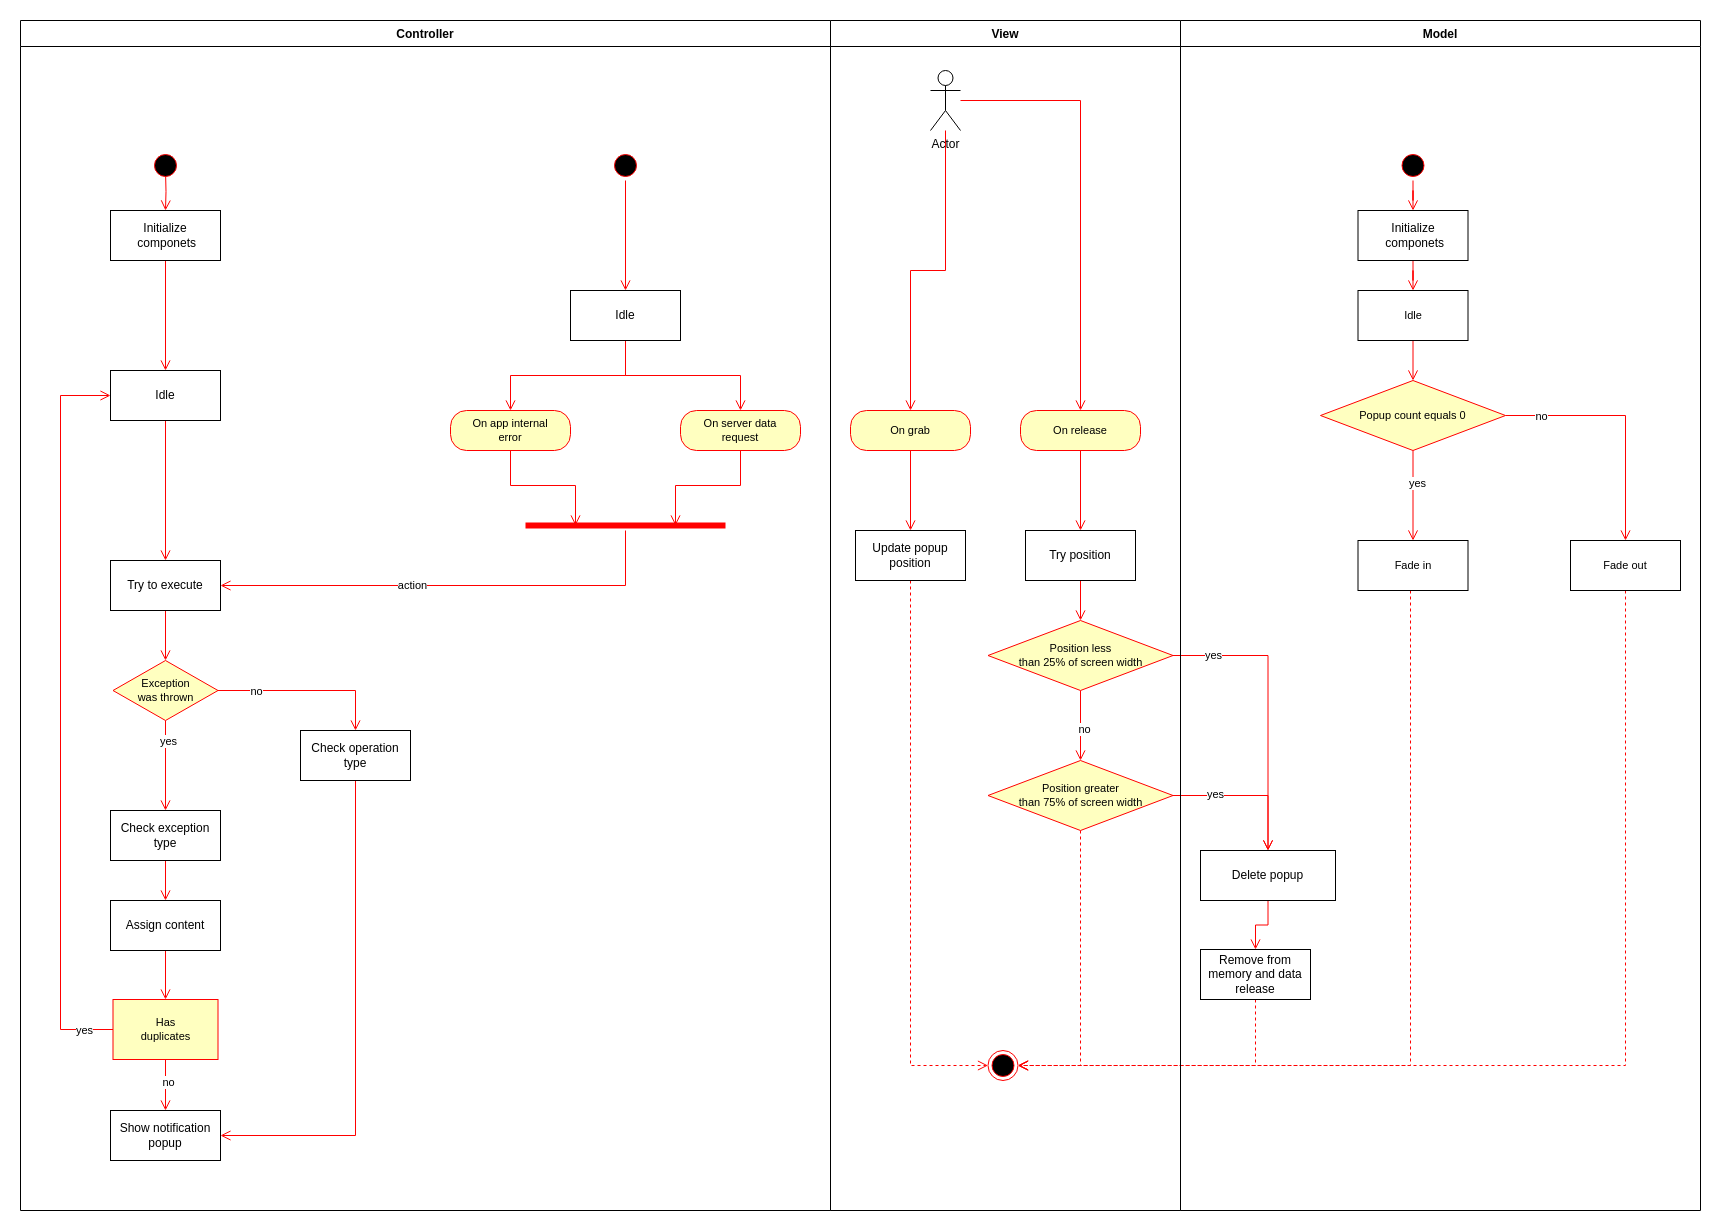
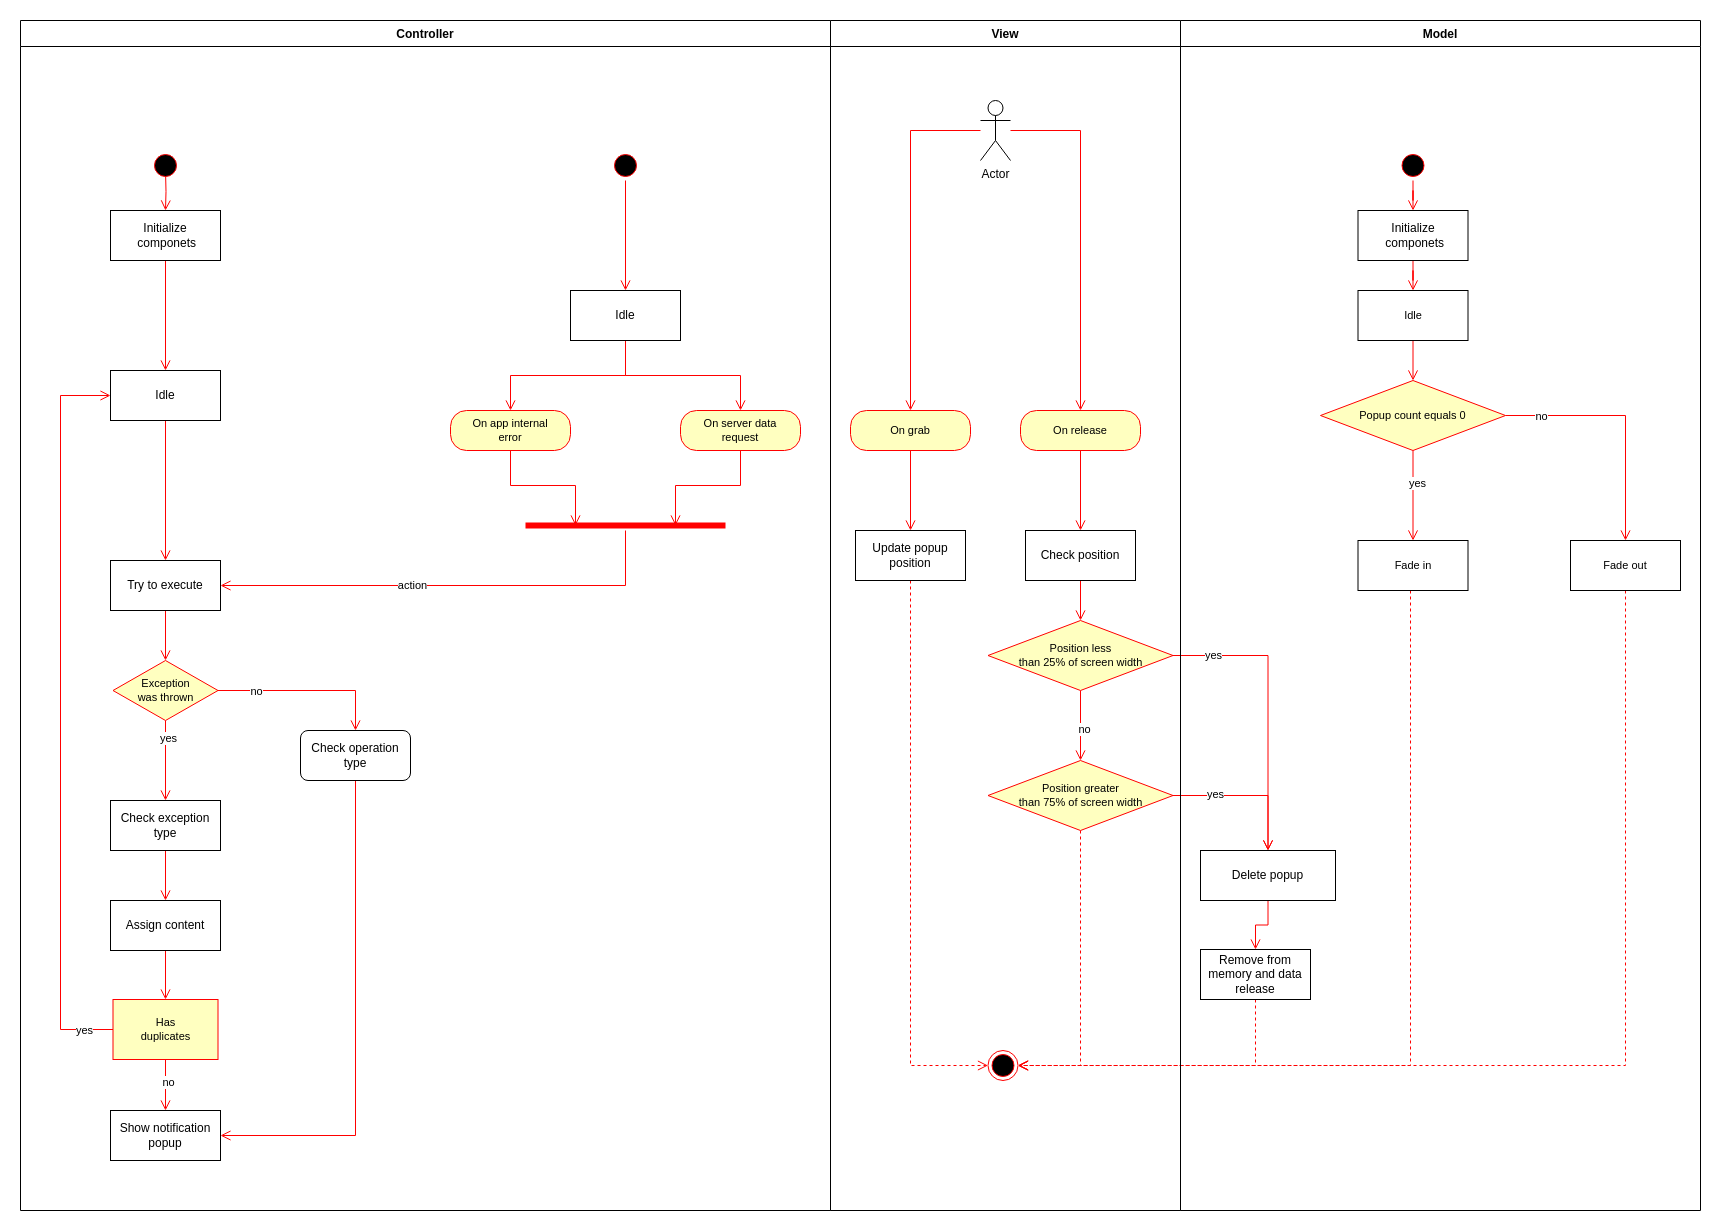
node "Actor": moved (946, 101) -> (996, 131)
node "Try position": label "Try position" -> "Check position"
node "Check operation type": shape rectangle -> rounded rectangle
node "Check exception type": moved (166, 836) -> (166, 826)
